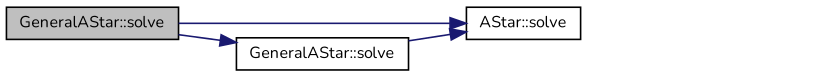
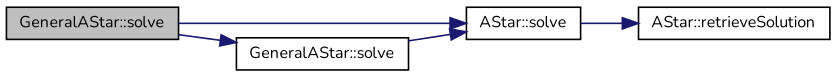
node "AStar::retrieveSolution": added
